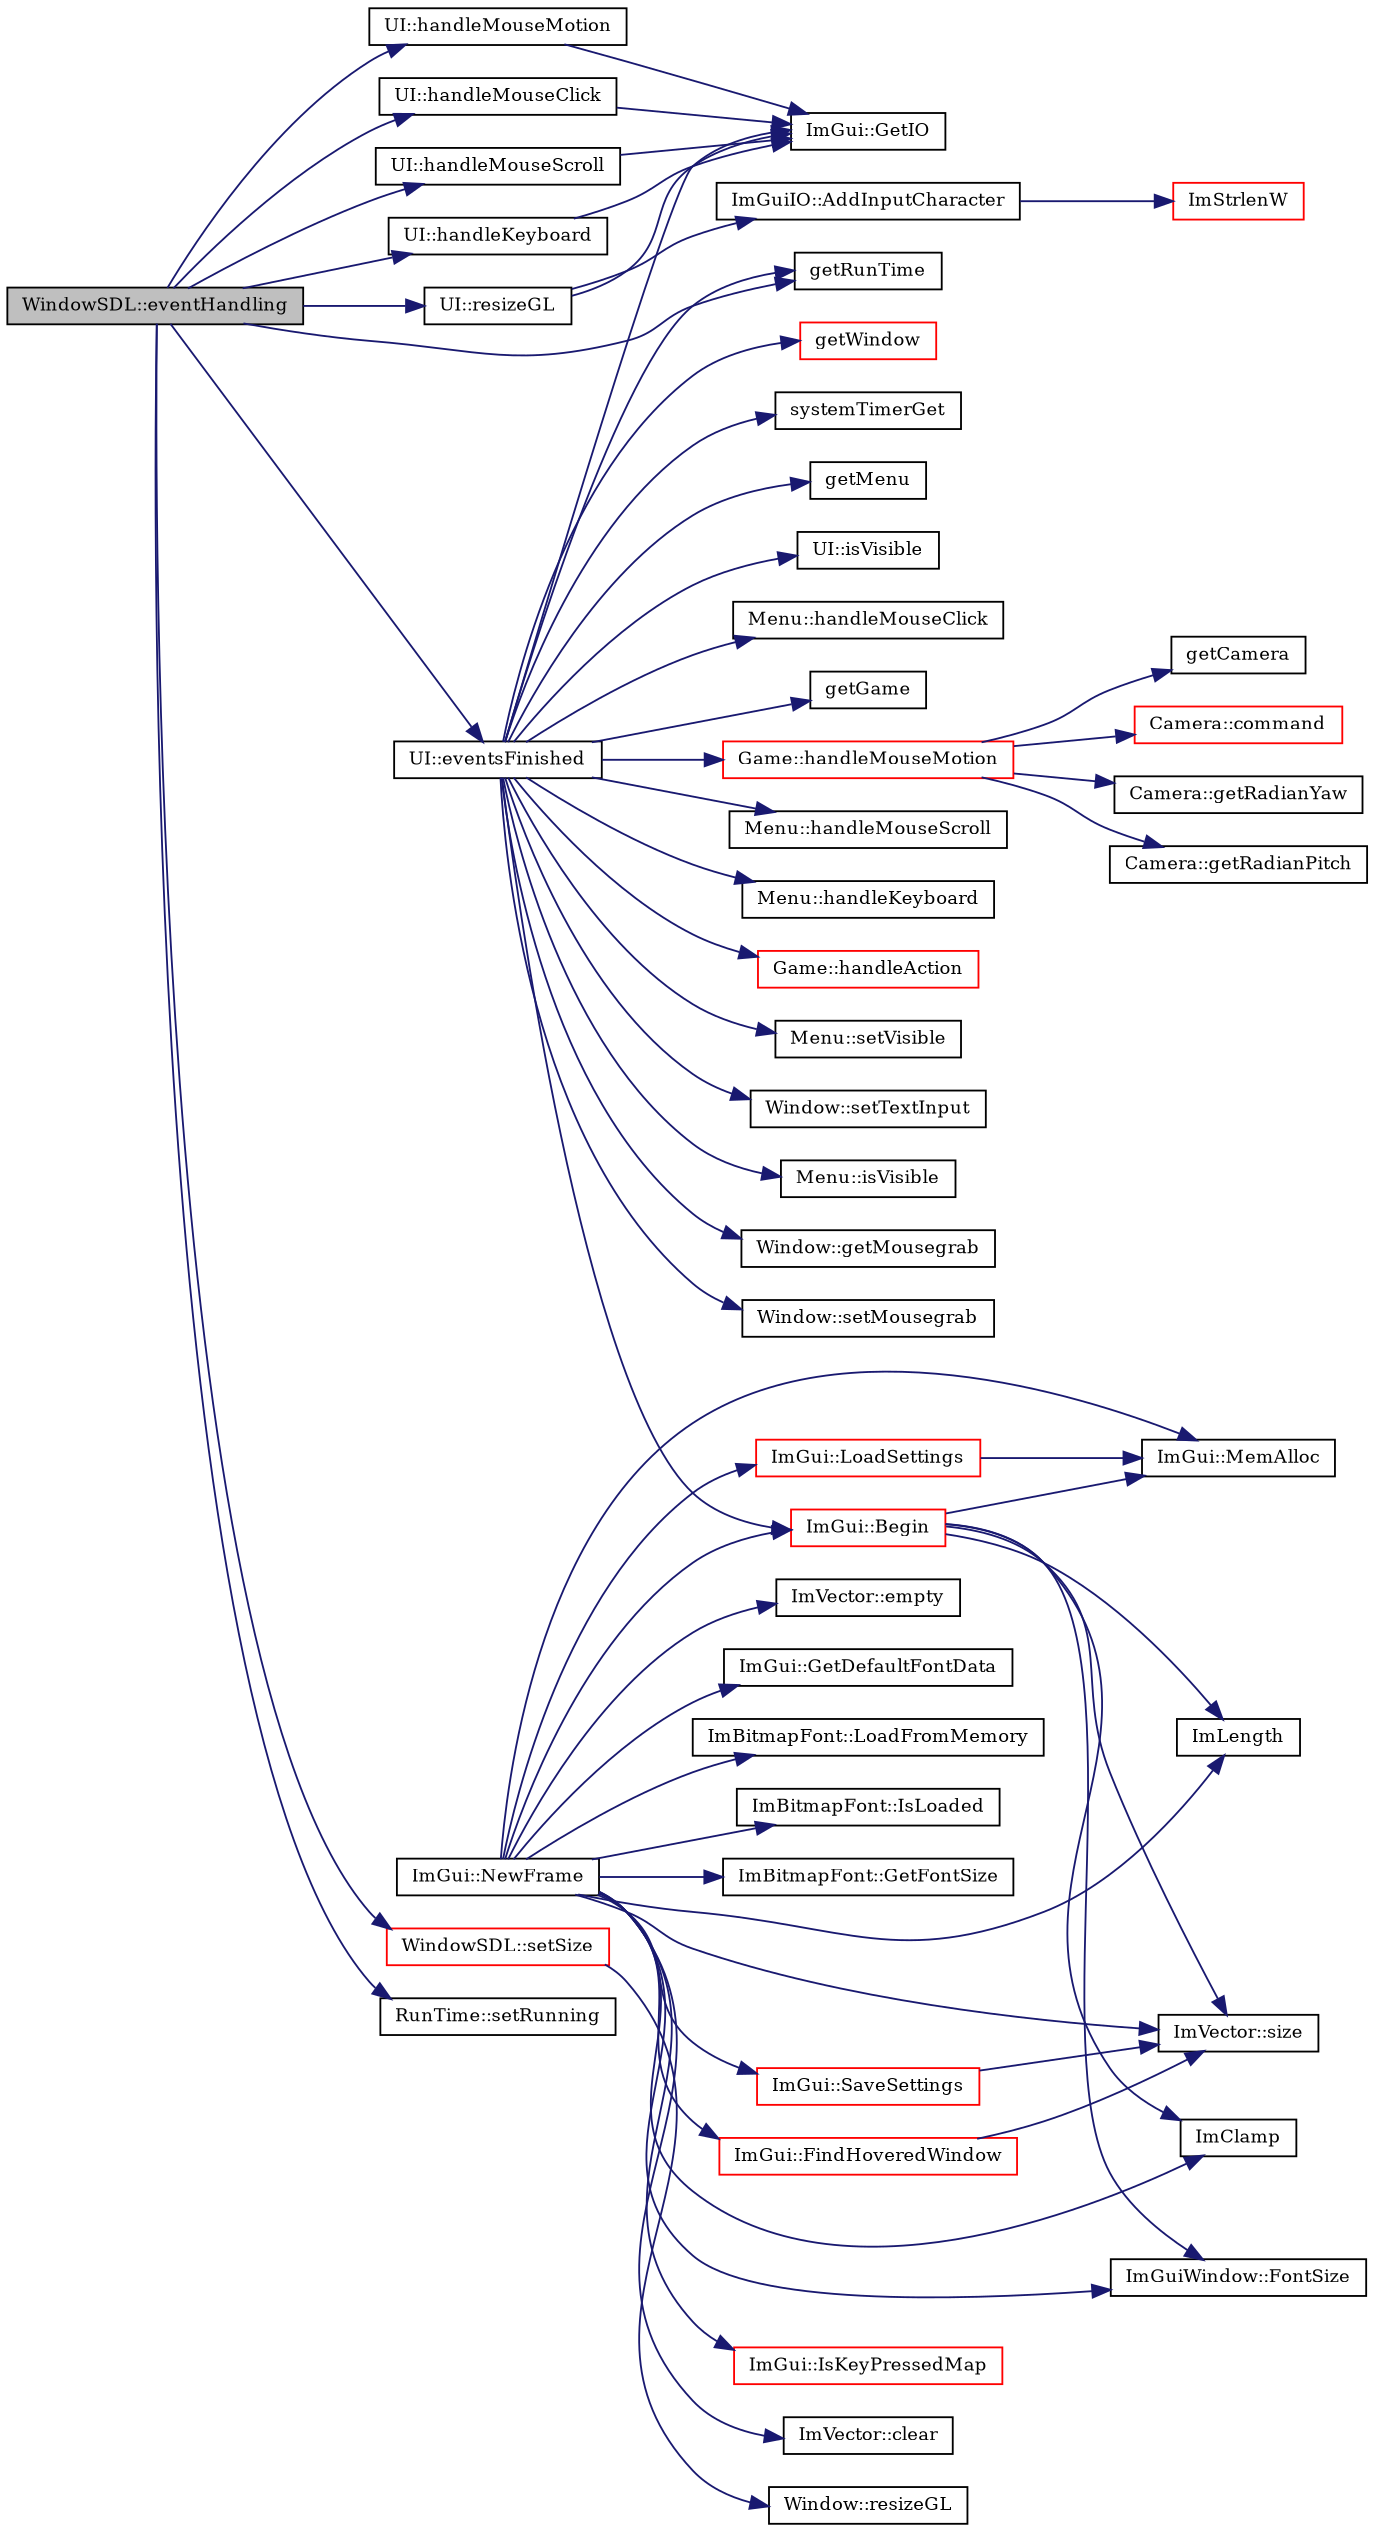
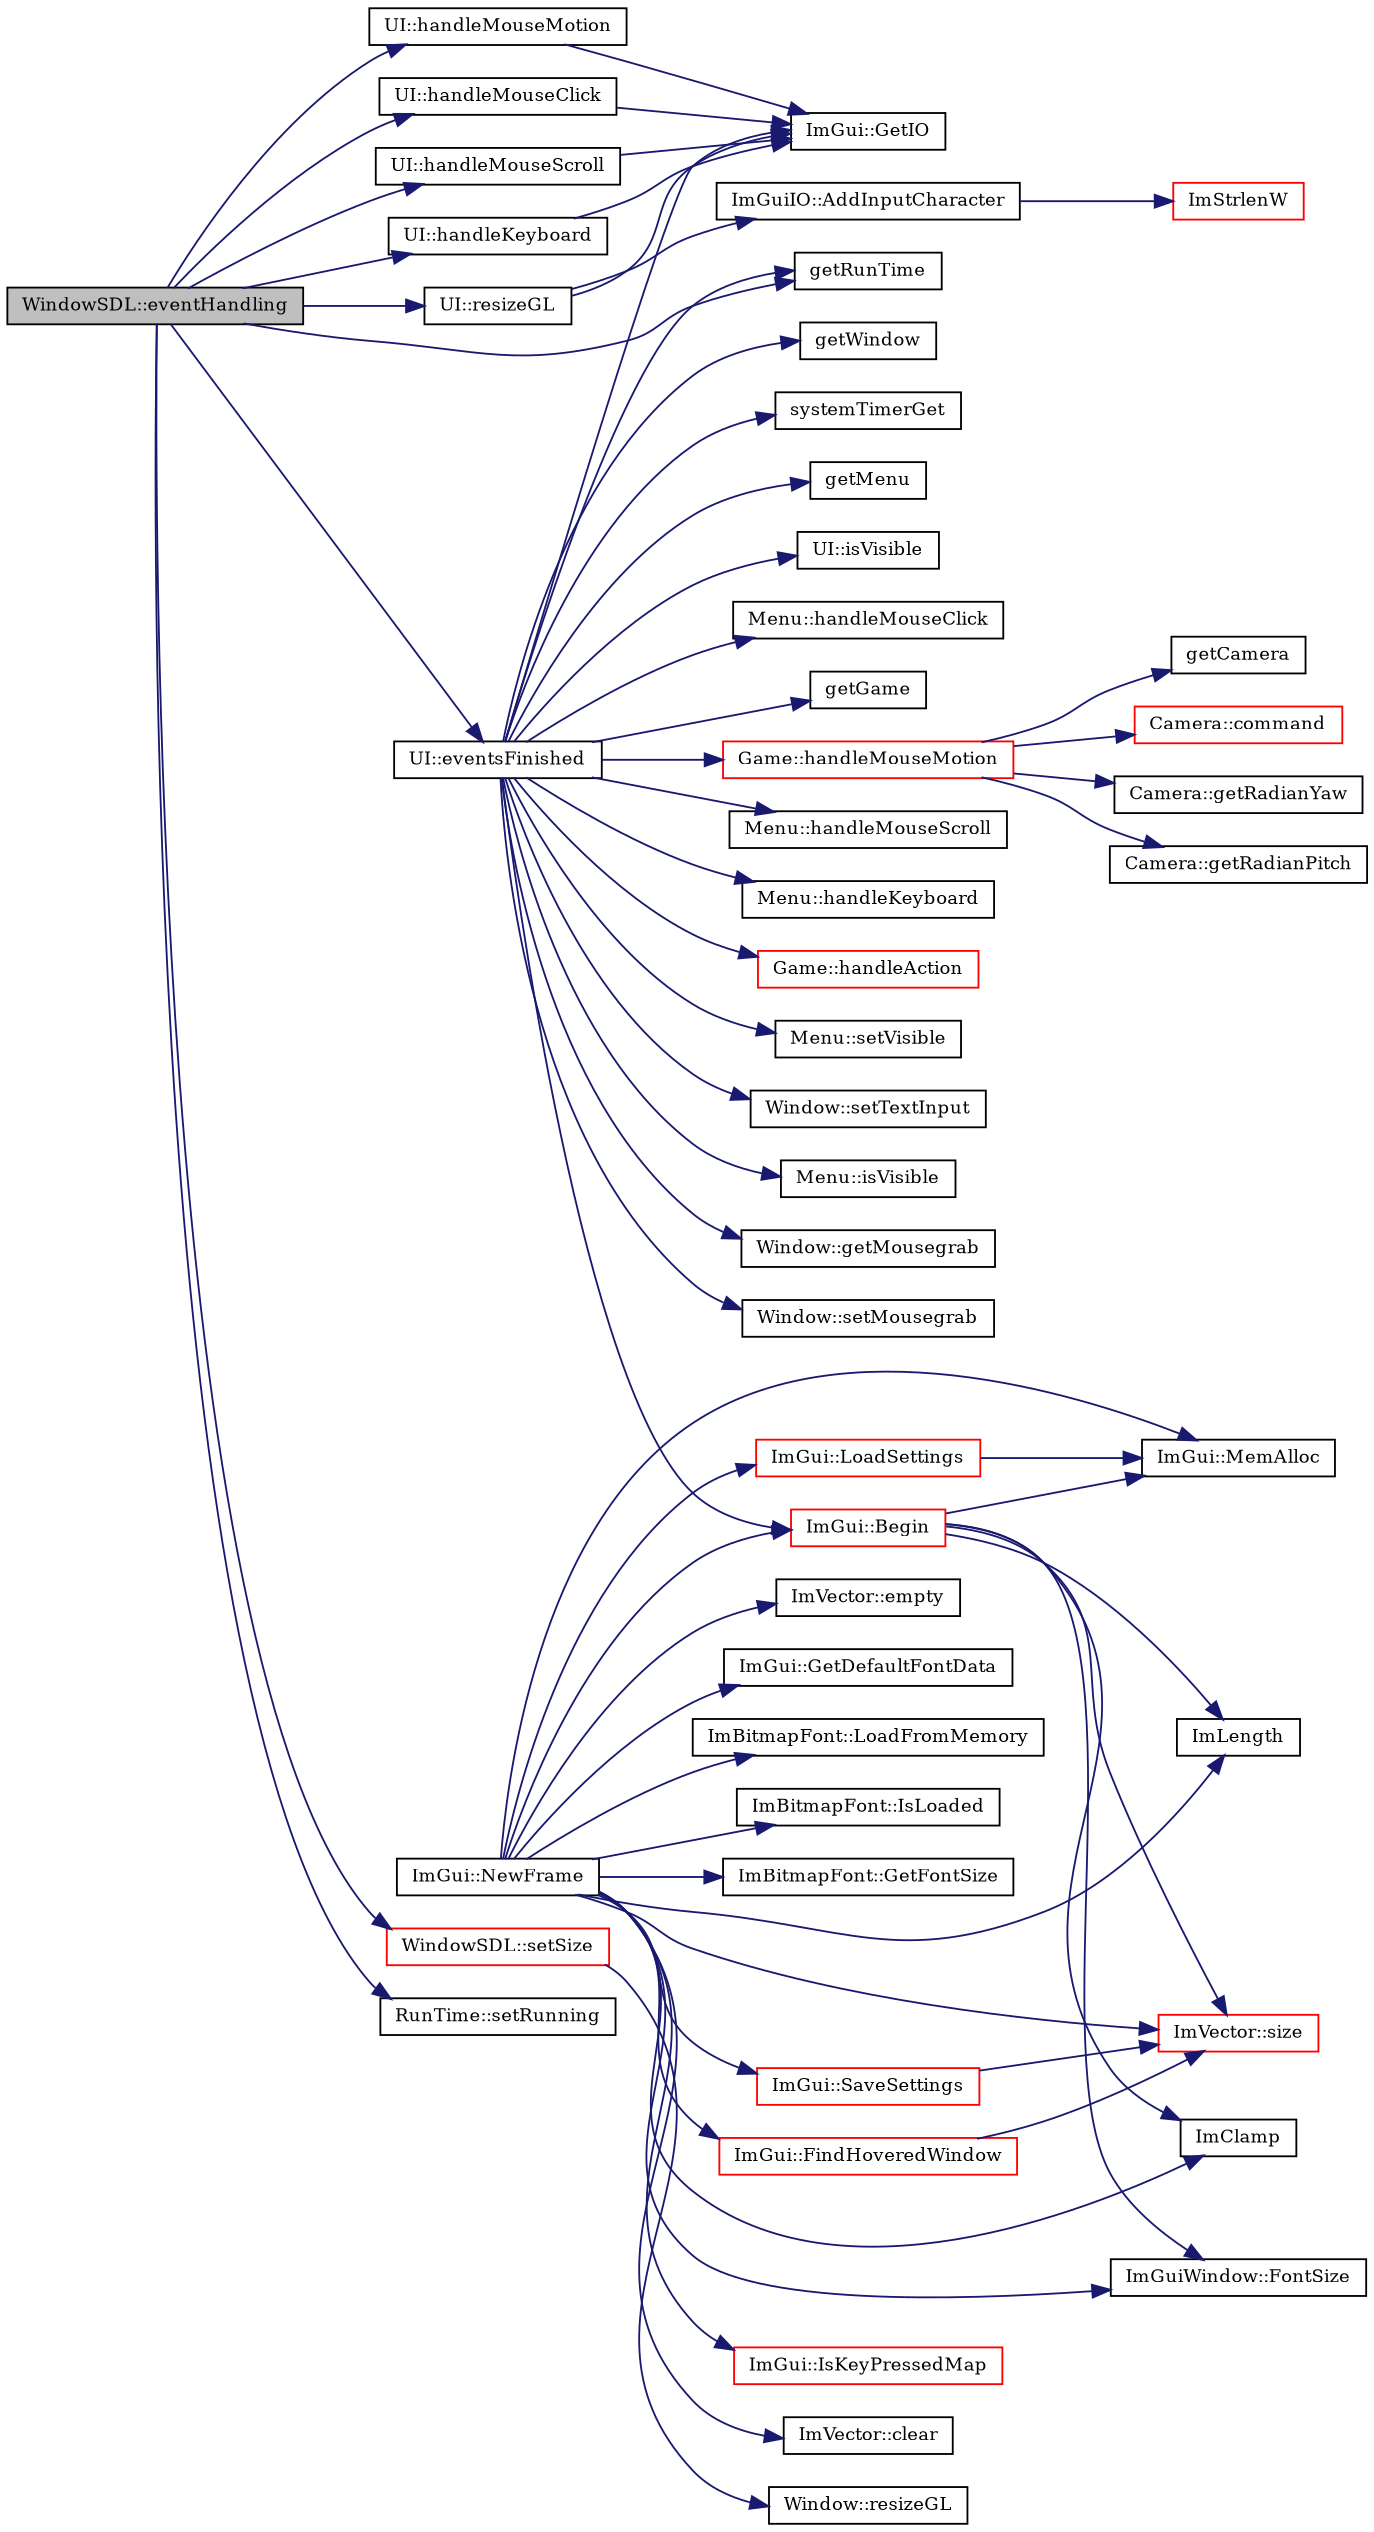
node "getWindow": color red -> black
node "ImVector::size": color black -> red
